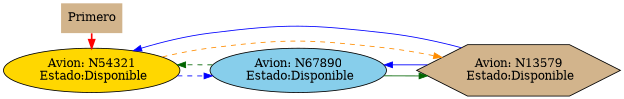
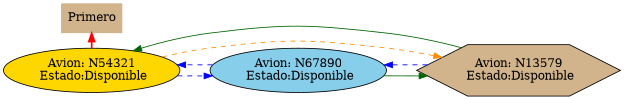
edge "Avion: N13579 Estado:Disponible" -> "Avion: N54321 Estado:Disponible": color blue -> darkgreen
edge "Primero" -> "Avion: N54321 Estado:Disponible": reversed
edge "Avion: N67890 Estado:Disponible" -> "Avion: N54321 Estado:Disponible": color darkgreen -> blue
edge "Avion: N13579 Estado:Disponible" -> "Avion: N67890 Estado:Disponible": style solid -> dashed
